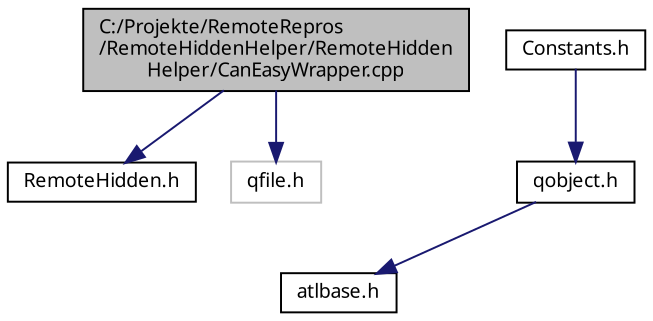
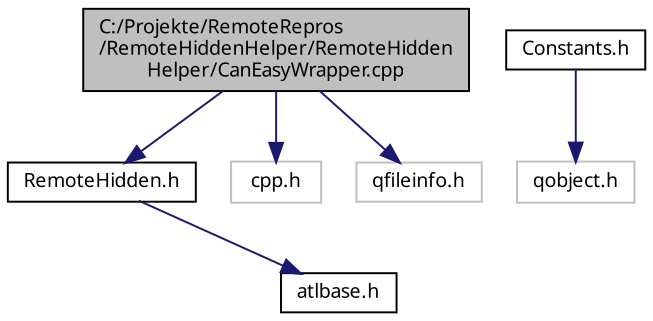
node "qfile.h": label "qfile.h" -> "cpp.h"
node "qfileinfo.h": added
node "qobject.h": color black -> grey75
edge "qobject.h" -> "atlbase.h": now "RemoteHidden.h" -> "atlbase.h"
